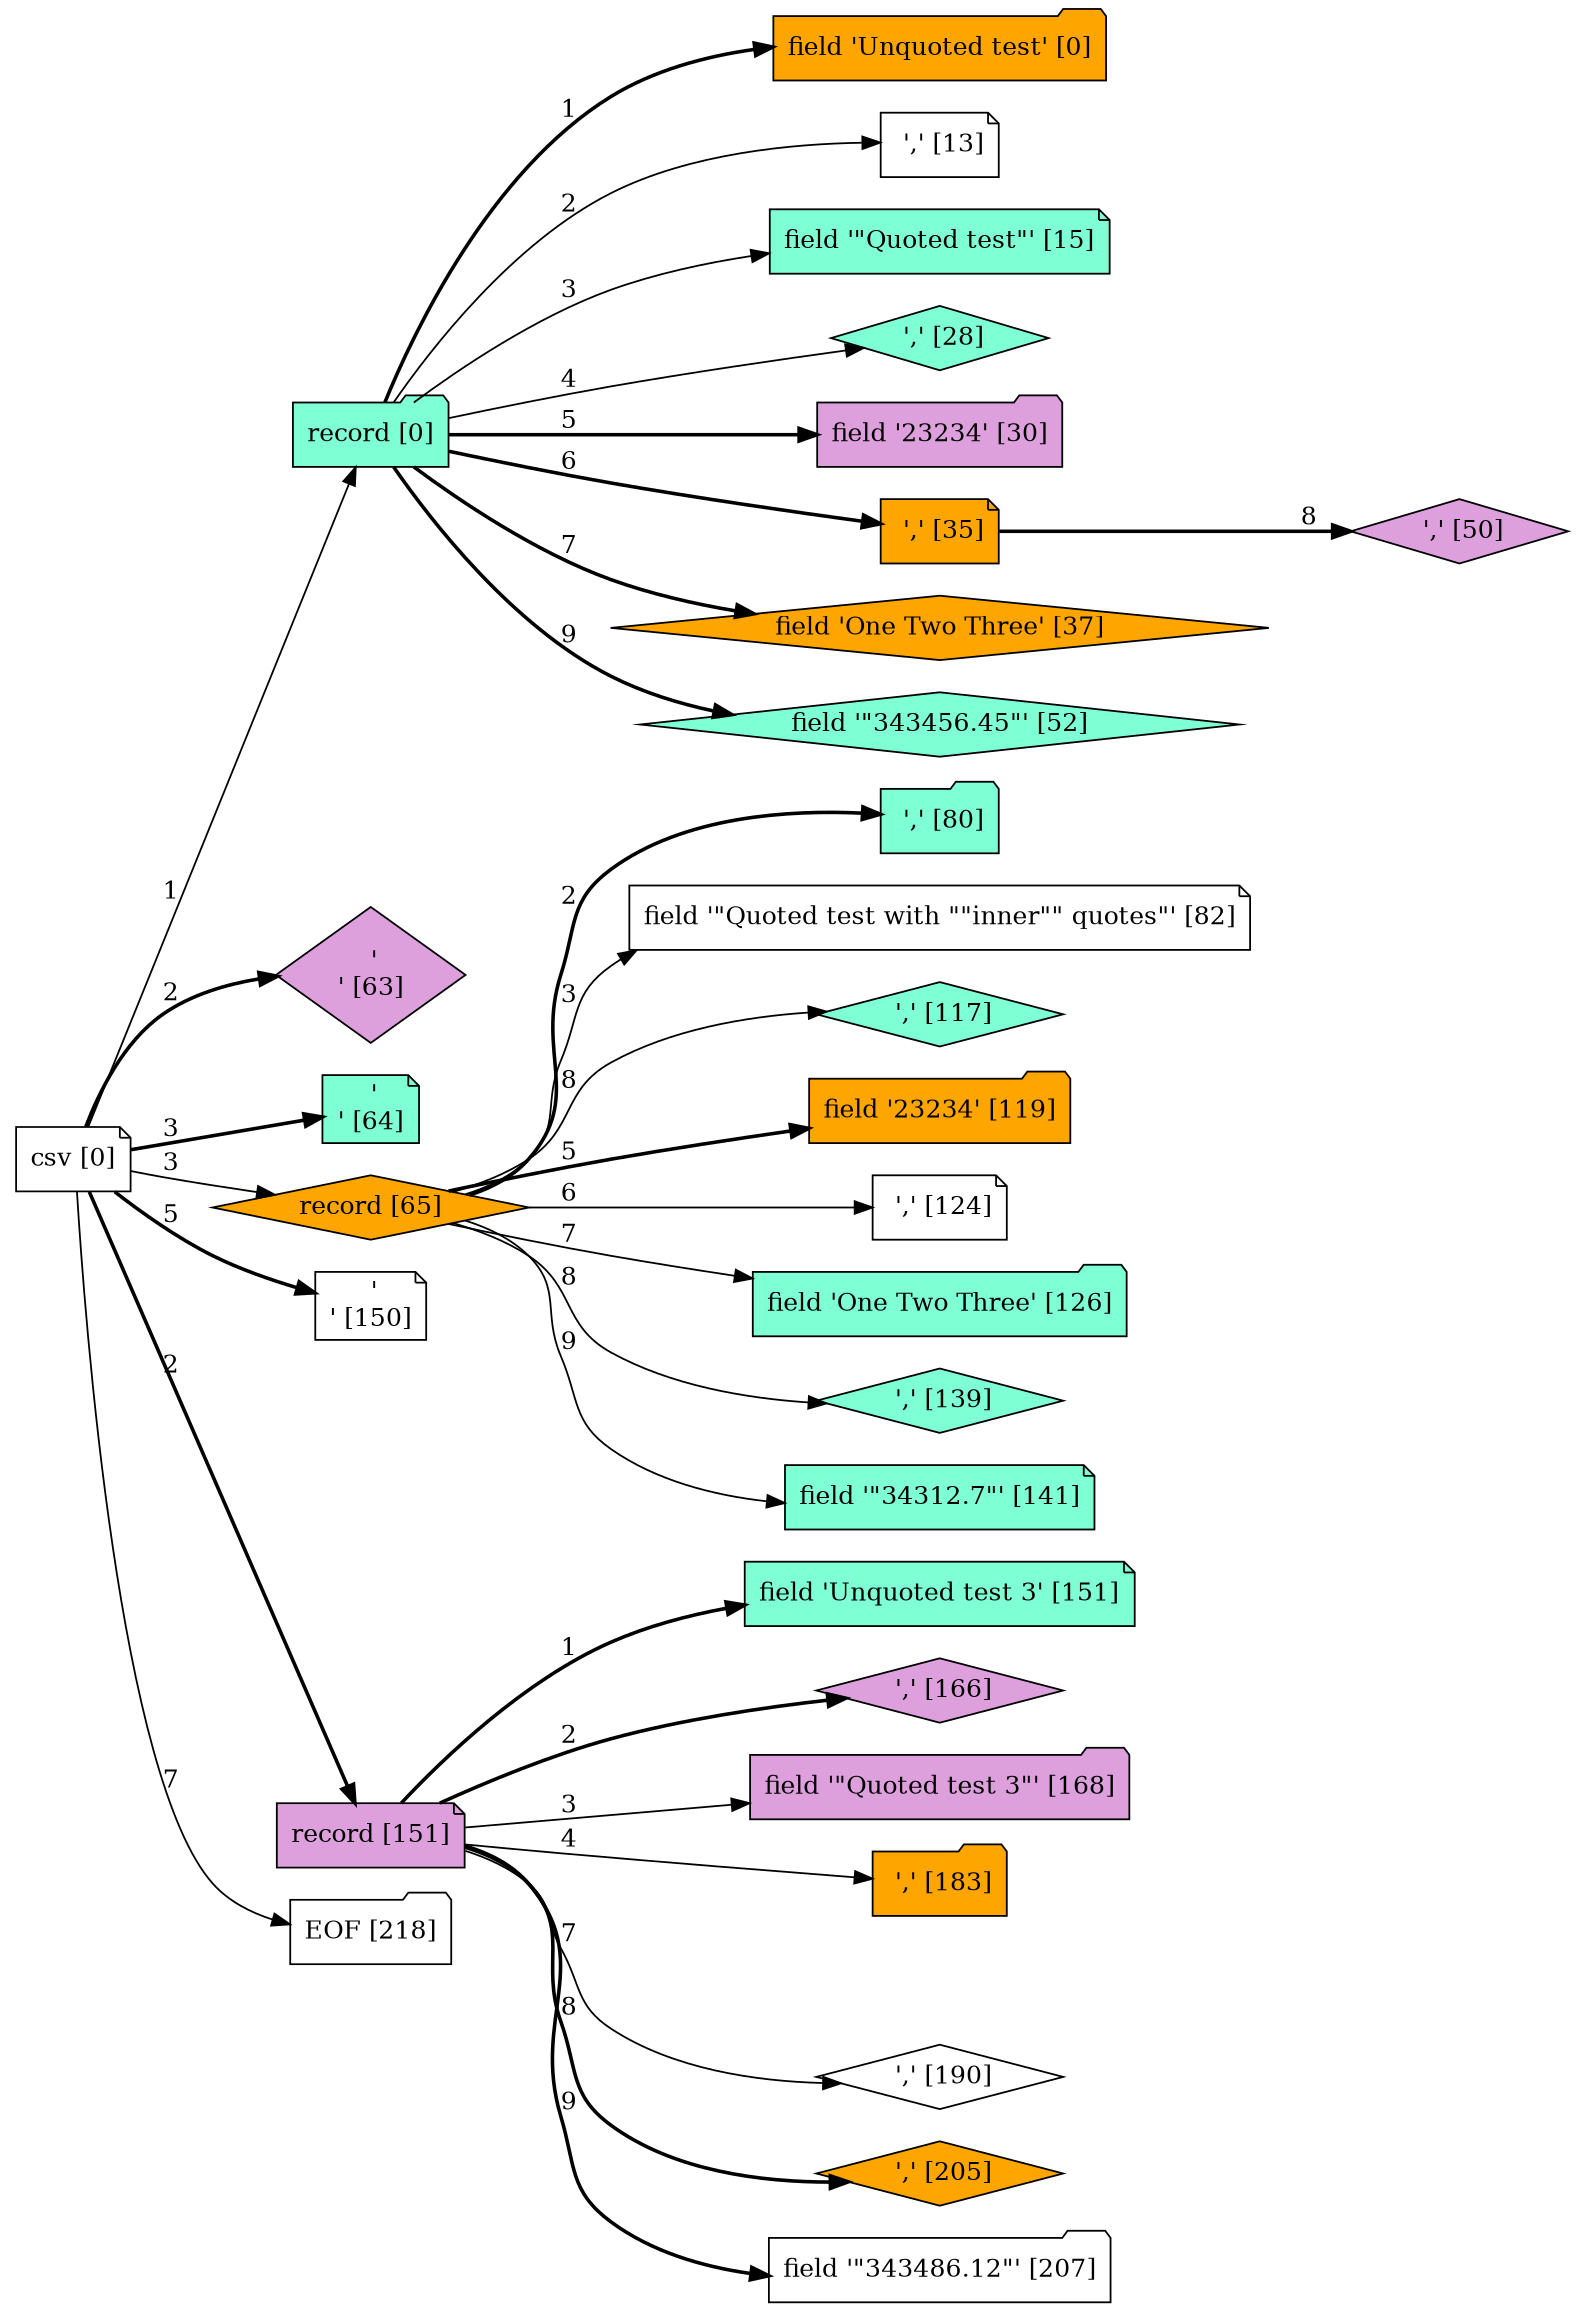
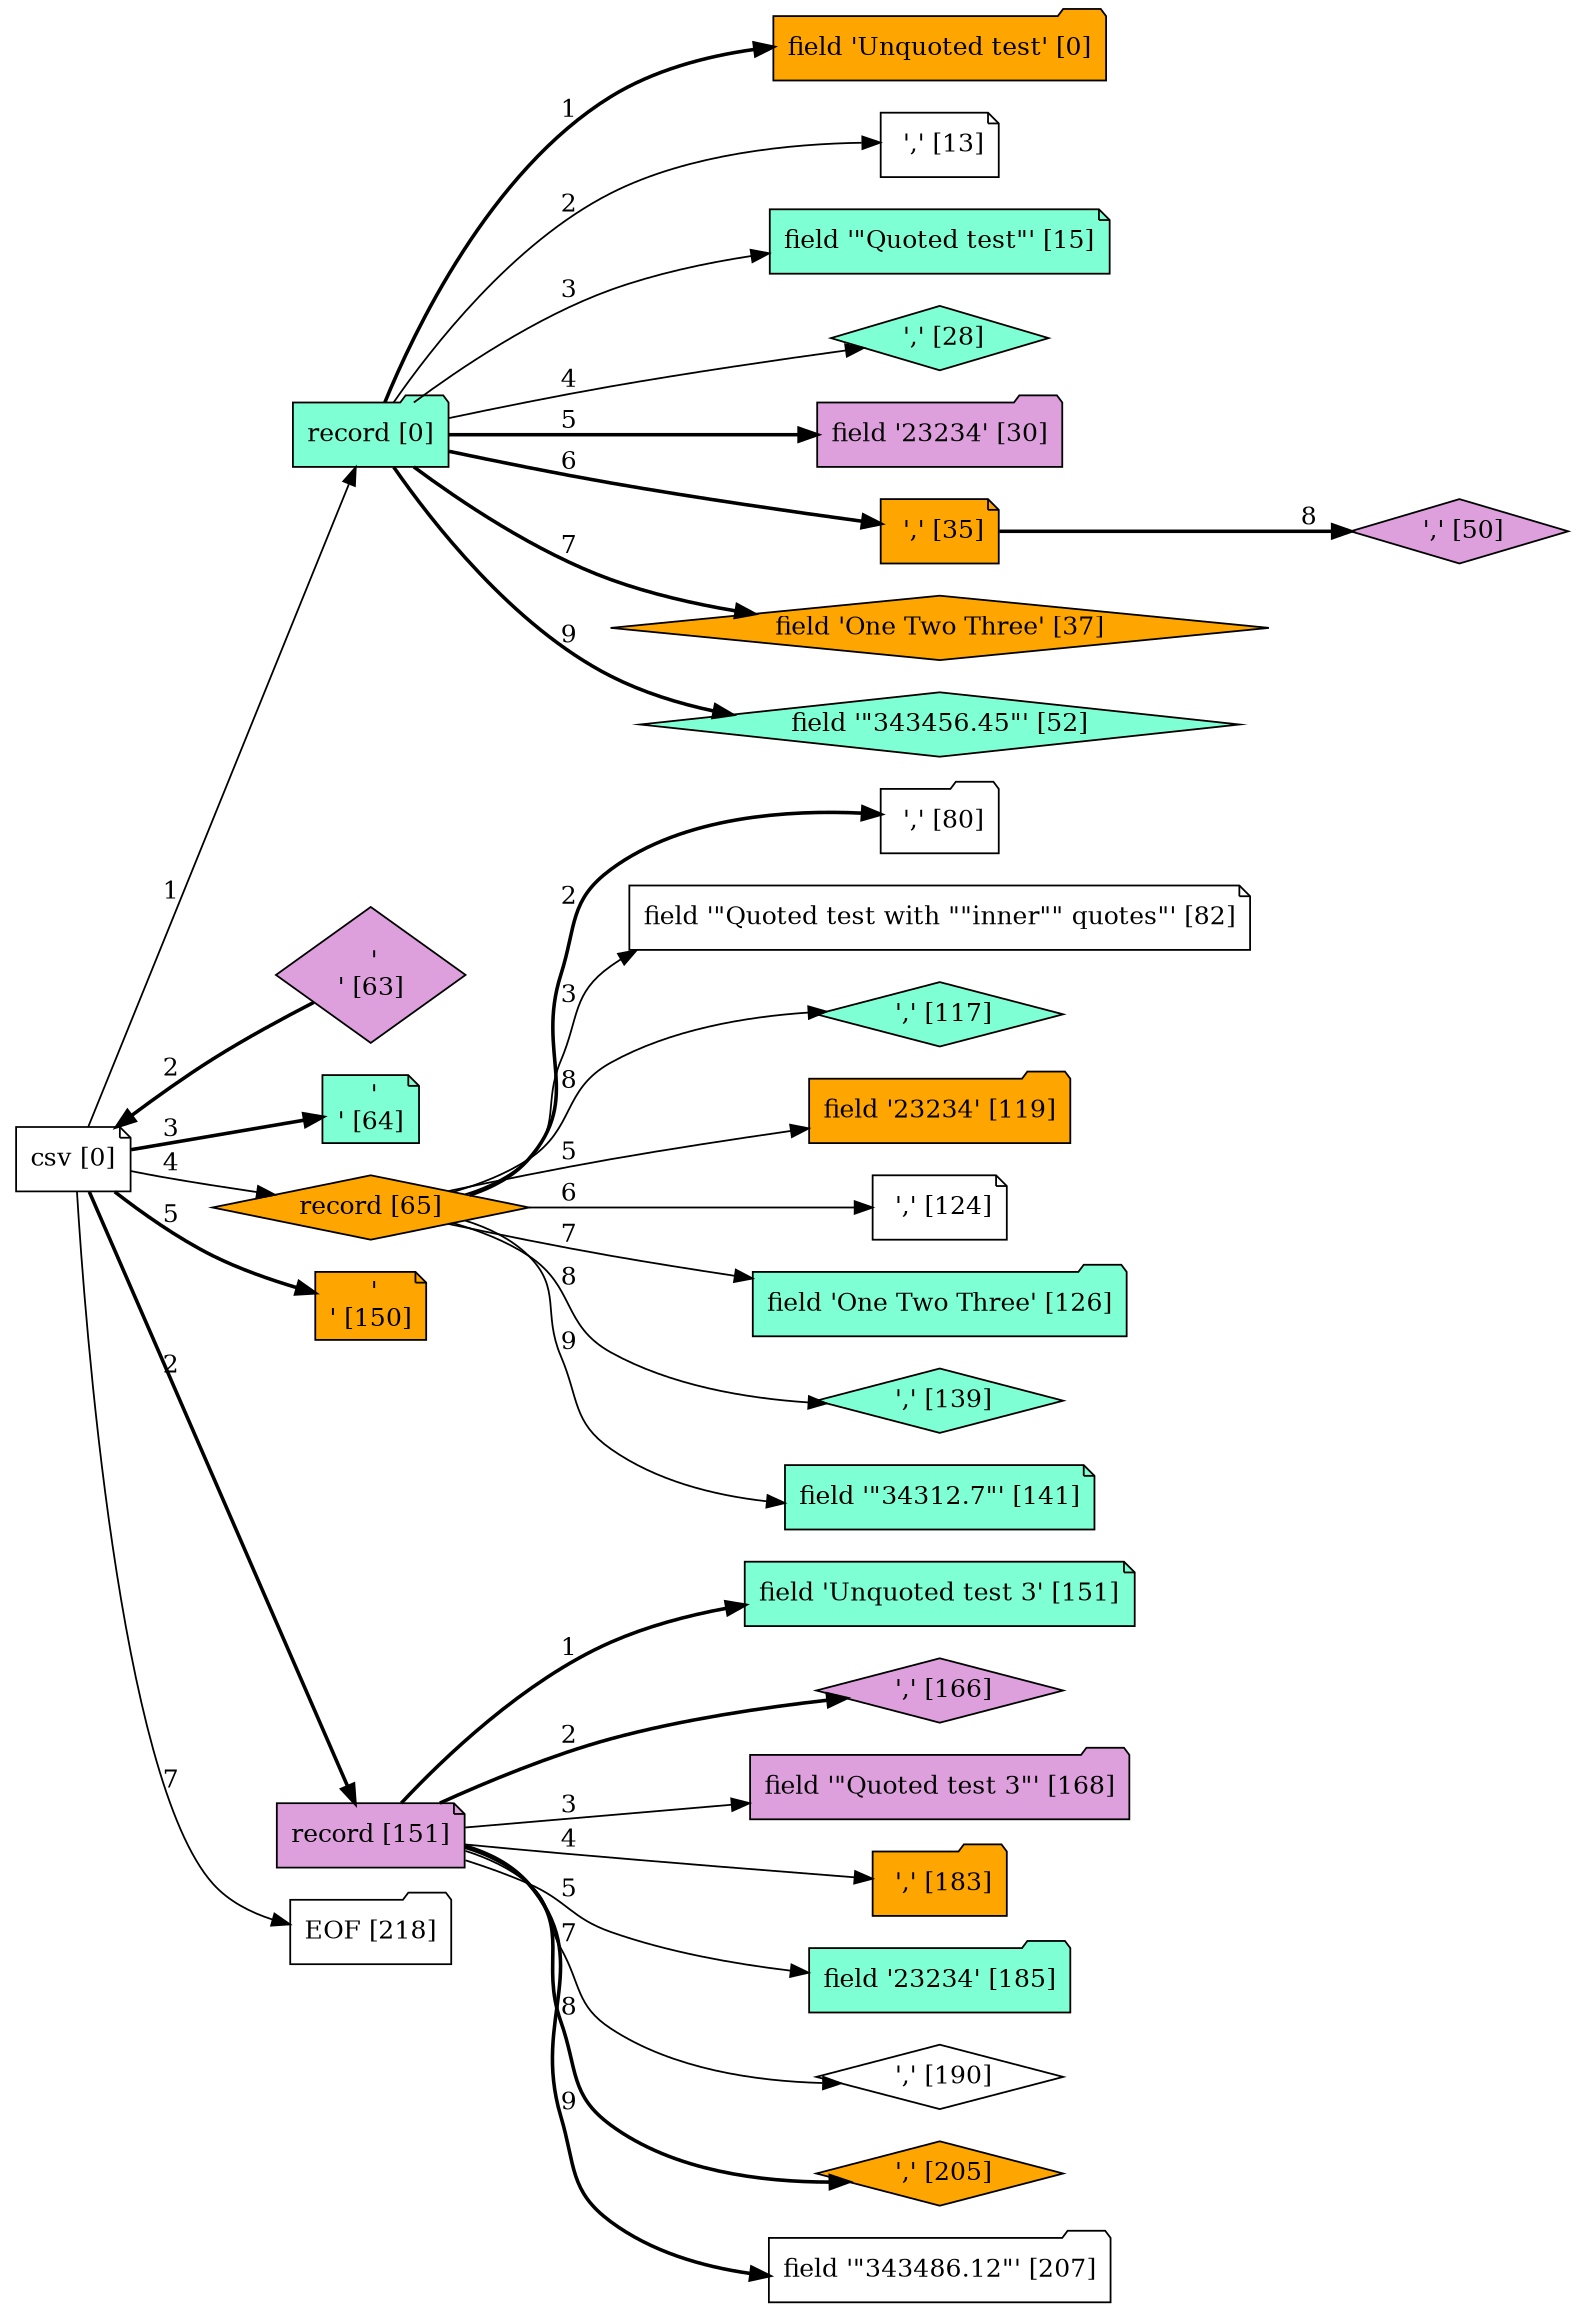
node "',' [80]": fillcolor aquamarine -> white
edge "csv [0]" -> "' ' [63]": reversed
edge "record [65]" -> "field '23234' [119]": style bold -> solid
edge "csv [0]" -> "record [65]": label "3" -> "4"
node "' ' [150]": fillcolor white -> orange
node "field '23234' [185]": added
